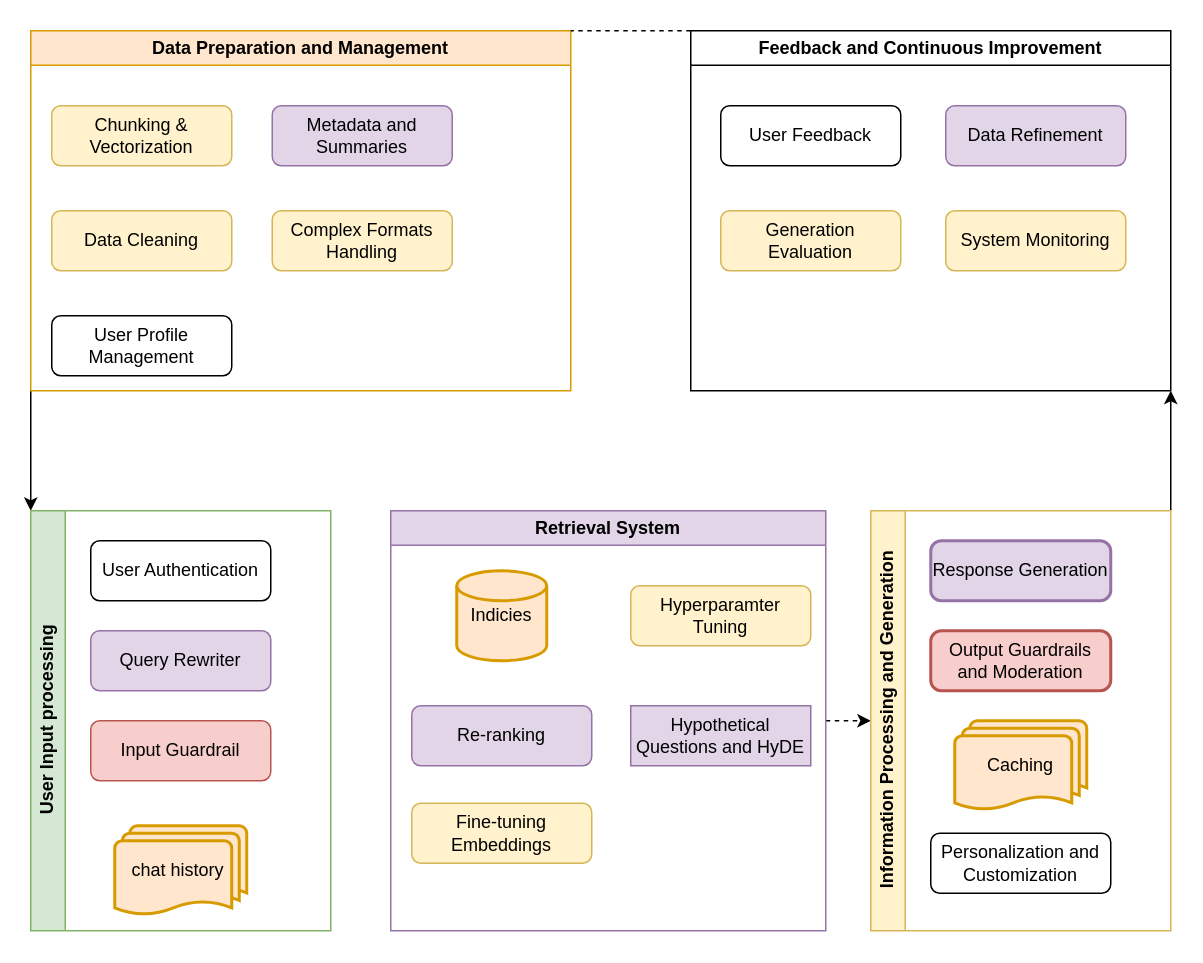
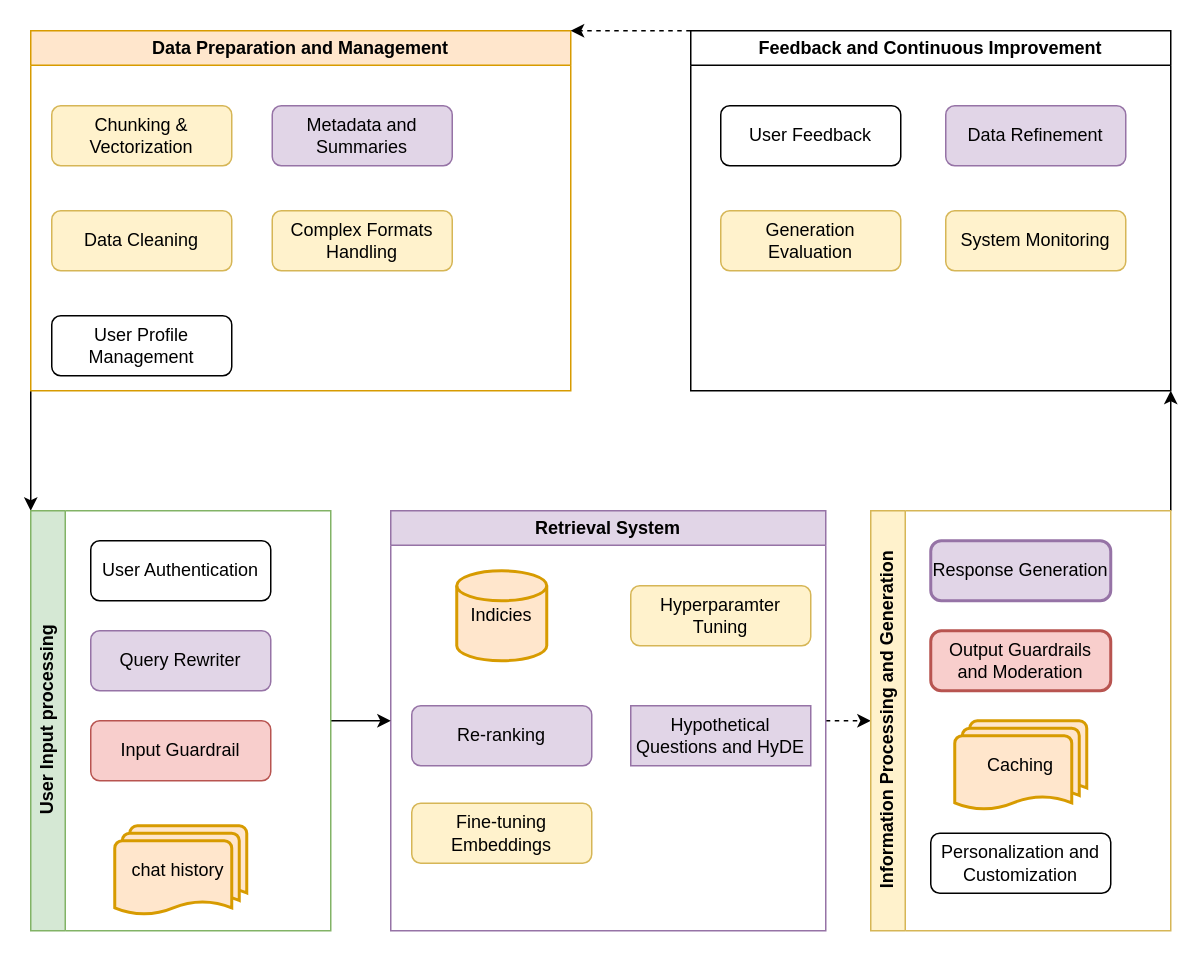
edge "Data Preparation and Management" -- "Feedback and Continuous Improvement": arrowhead none -> classic
edge "User Input processing" -> "Retrieval System": added
